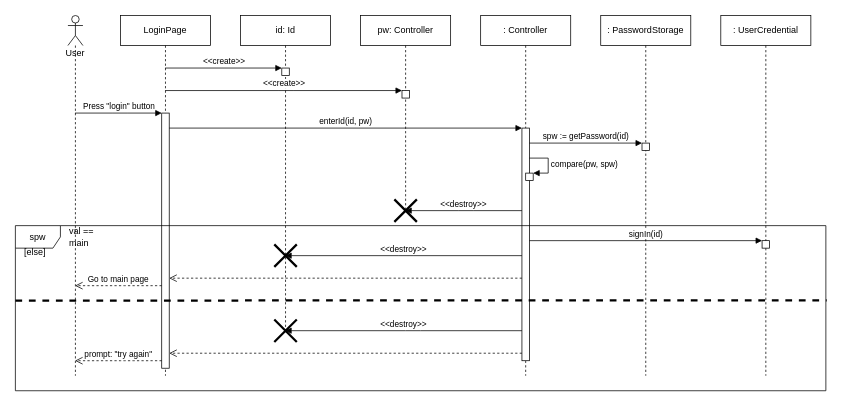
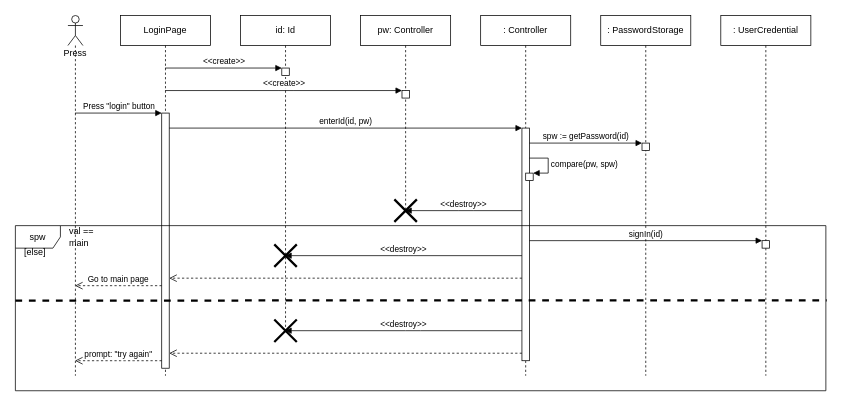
node "User": label "User" -> "Press"
